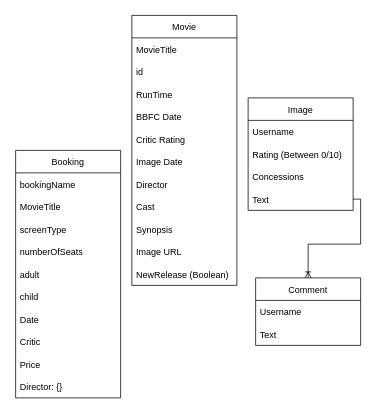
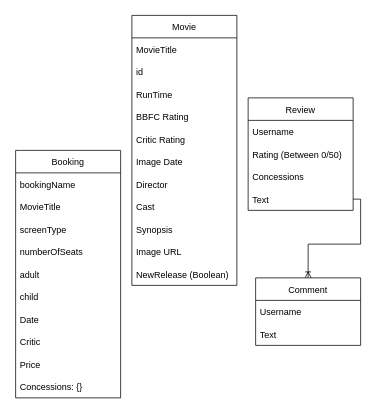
node "Image": label "Image" -> "Review"
node "BBFC Date": label "BBFC Date" -> "BBFC Rating"
node "Rating (Between 0/10)": label "Rating (Between 0/10)" -> "Rating (Between 0/50)"
node "Director: {}": label "Director: {}" -> "Concessions: {}"
